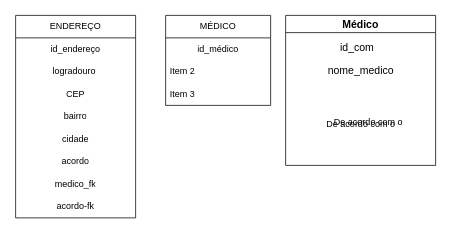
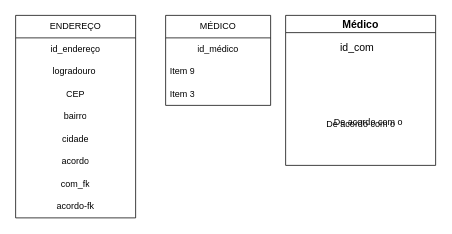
node "nome_medico": removed
node "Item 2": label "Item 2" -> "Item 9"
node "medico_fk": label "medico_fk" -> "com_fk"
